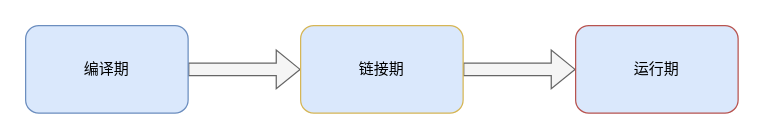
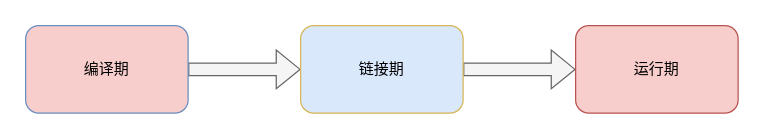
node "编译期": fillcolor #dae8fc -> #f8cecc
node "运行期": fillcolor #dae8fc -> #f8cecc
